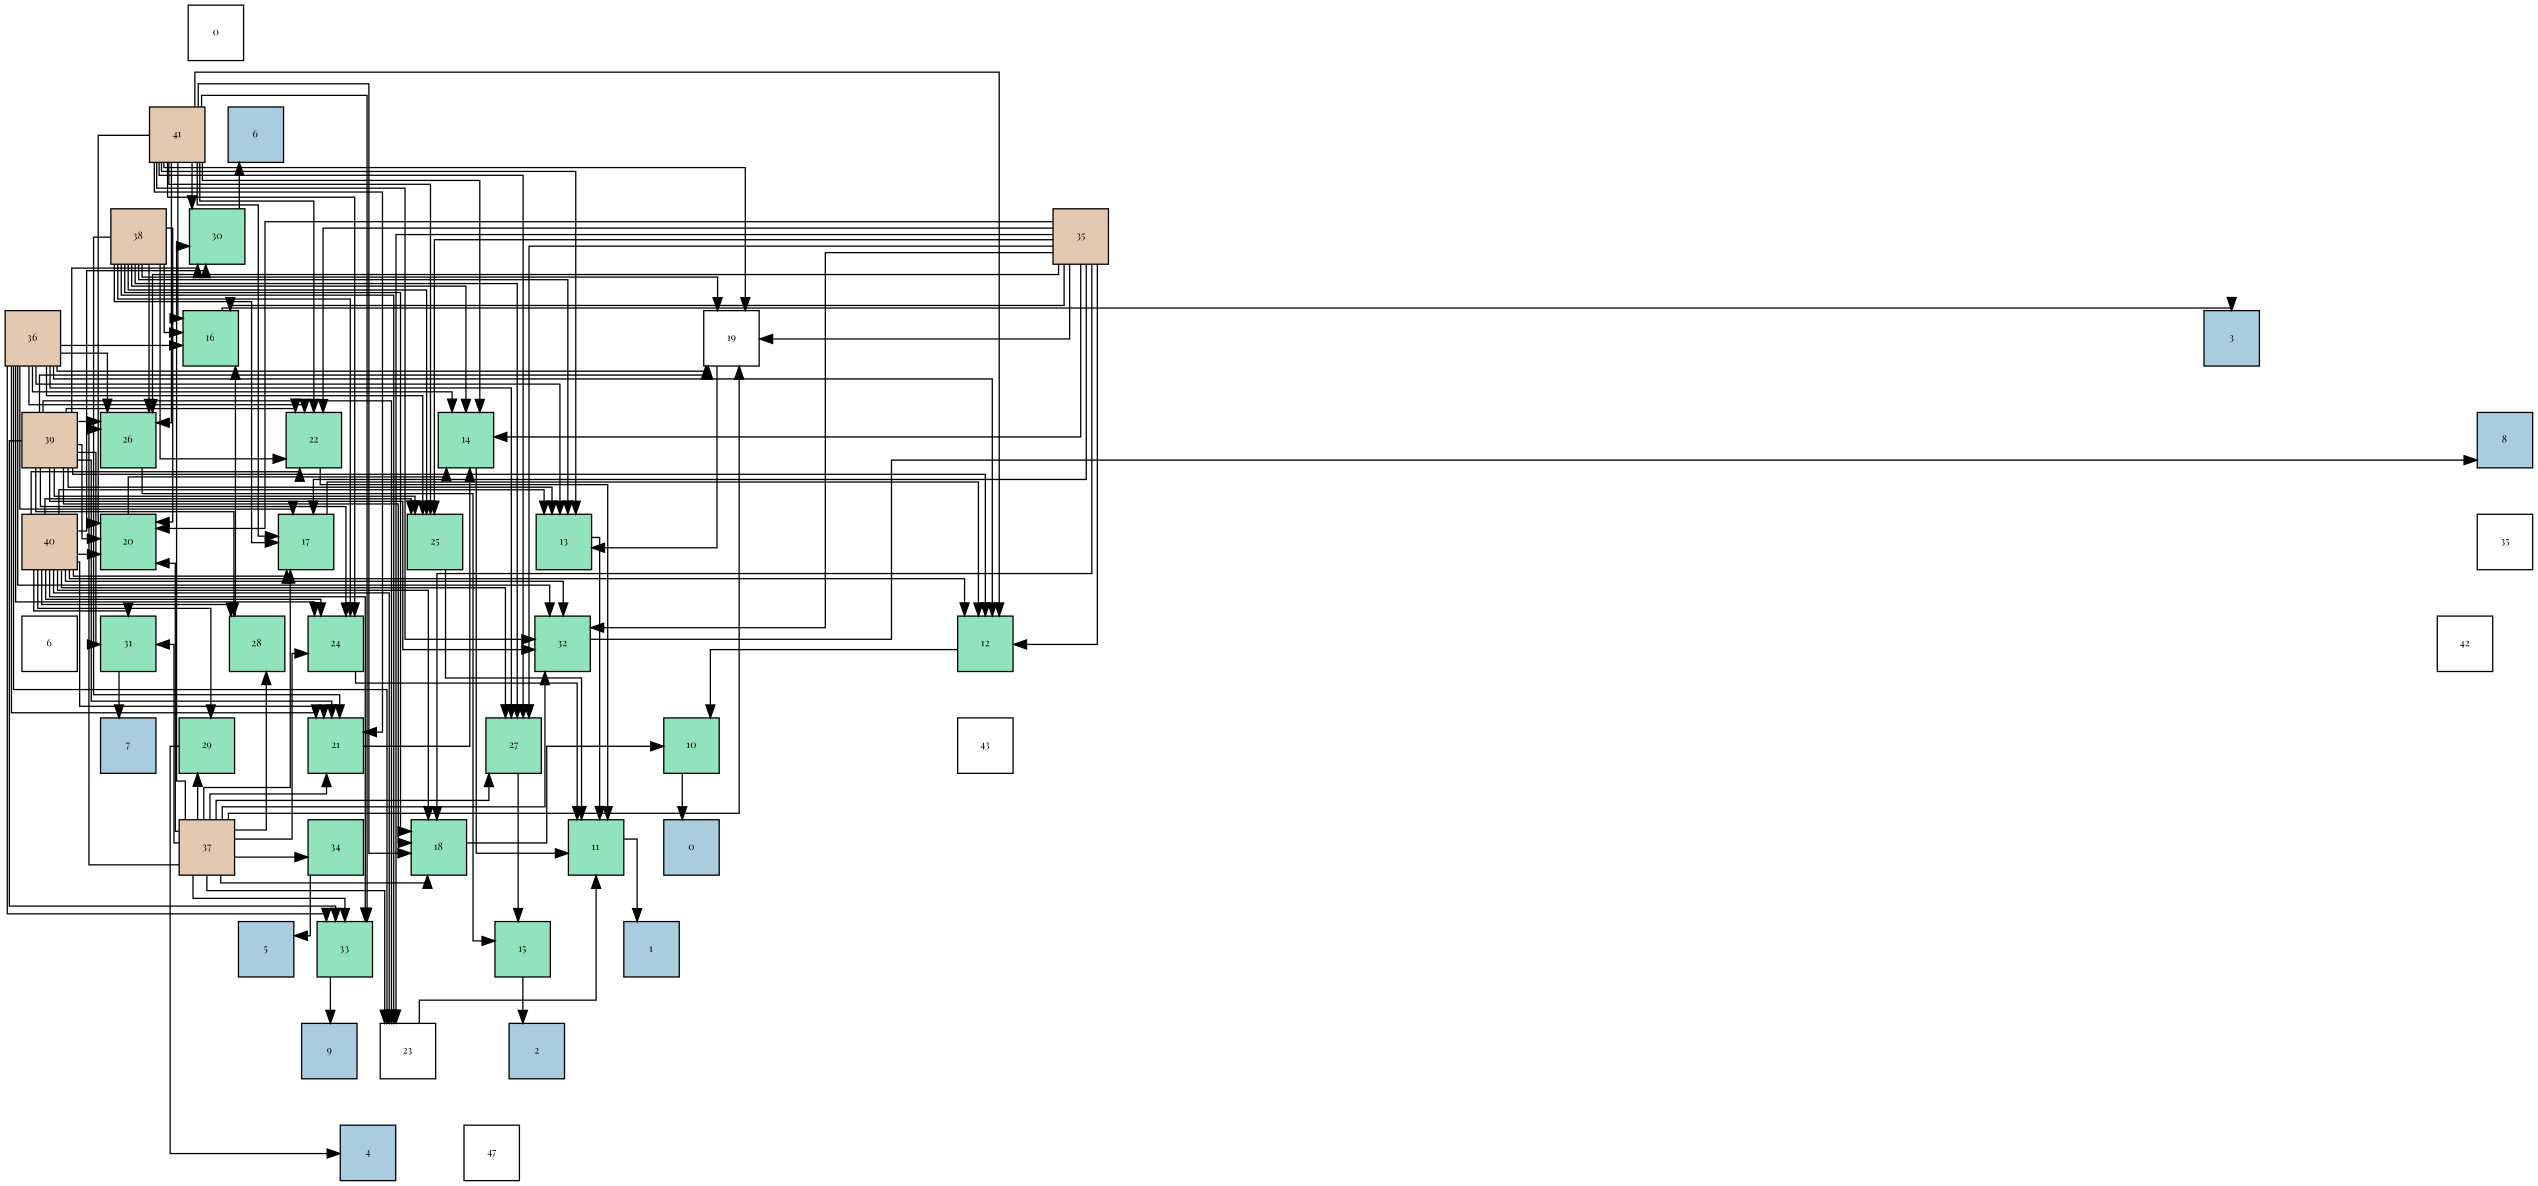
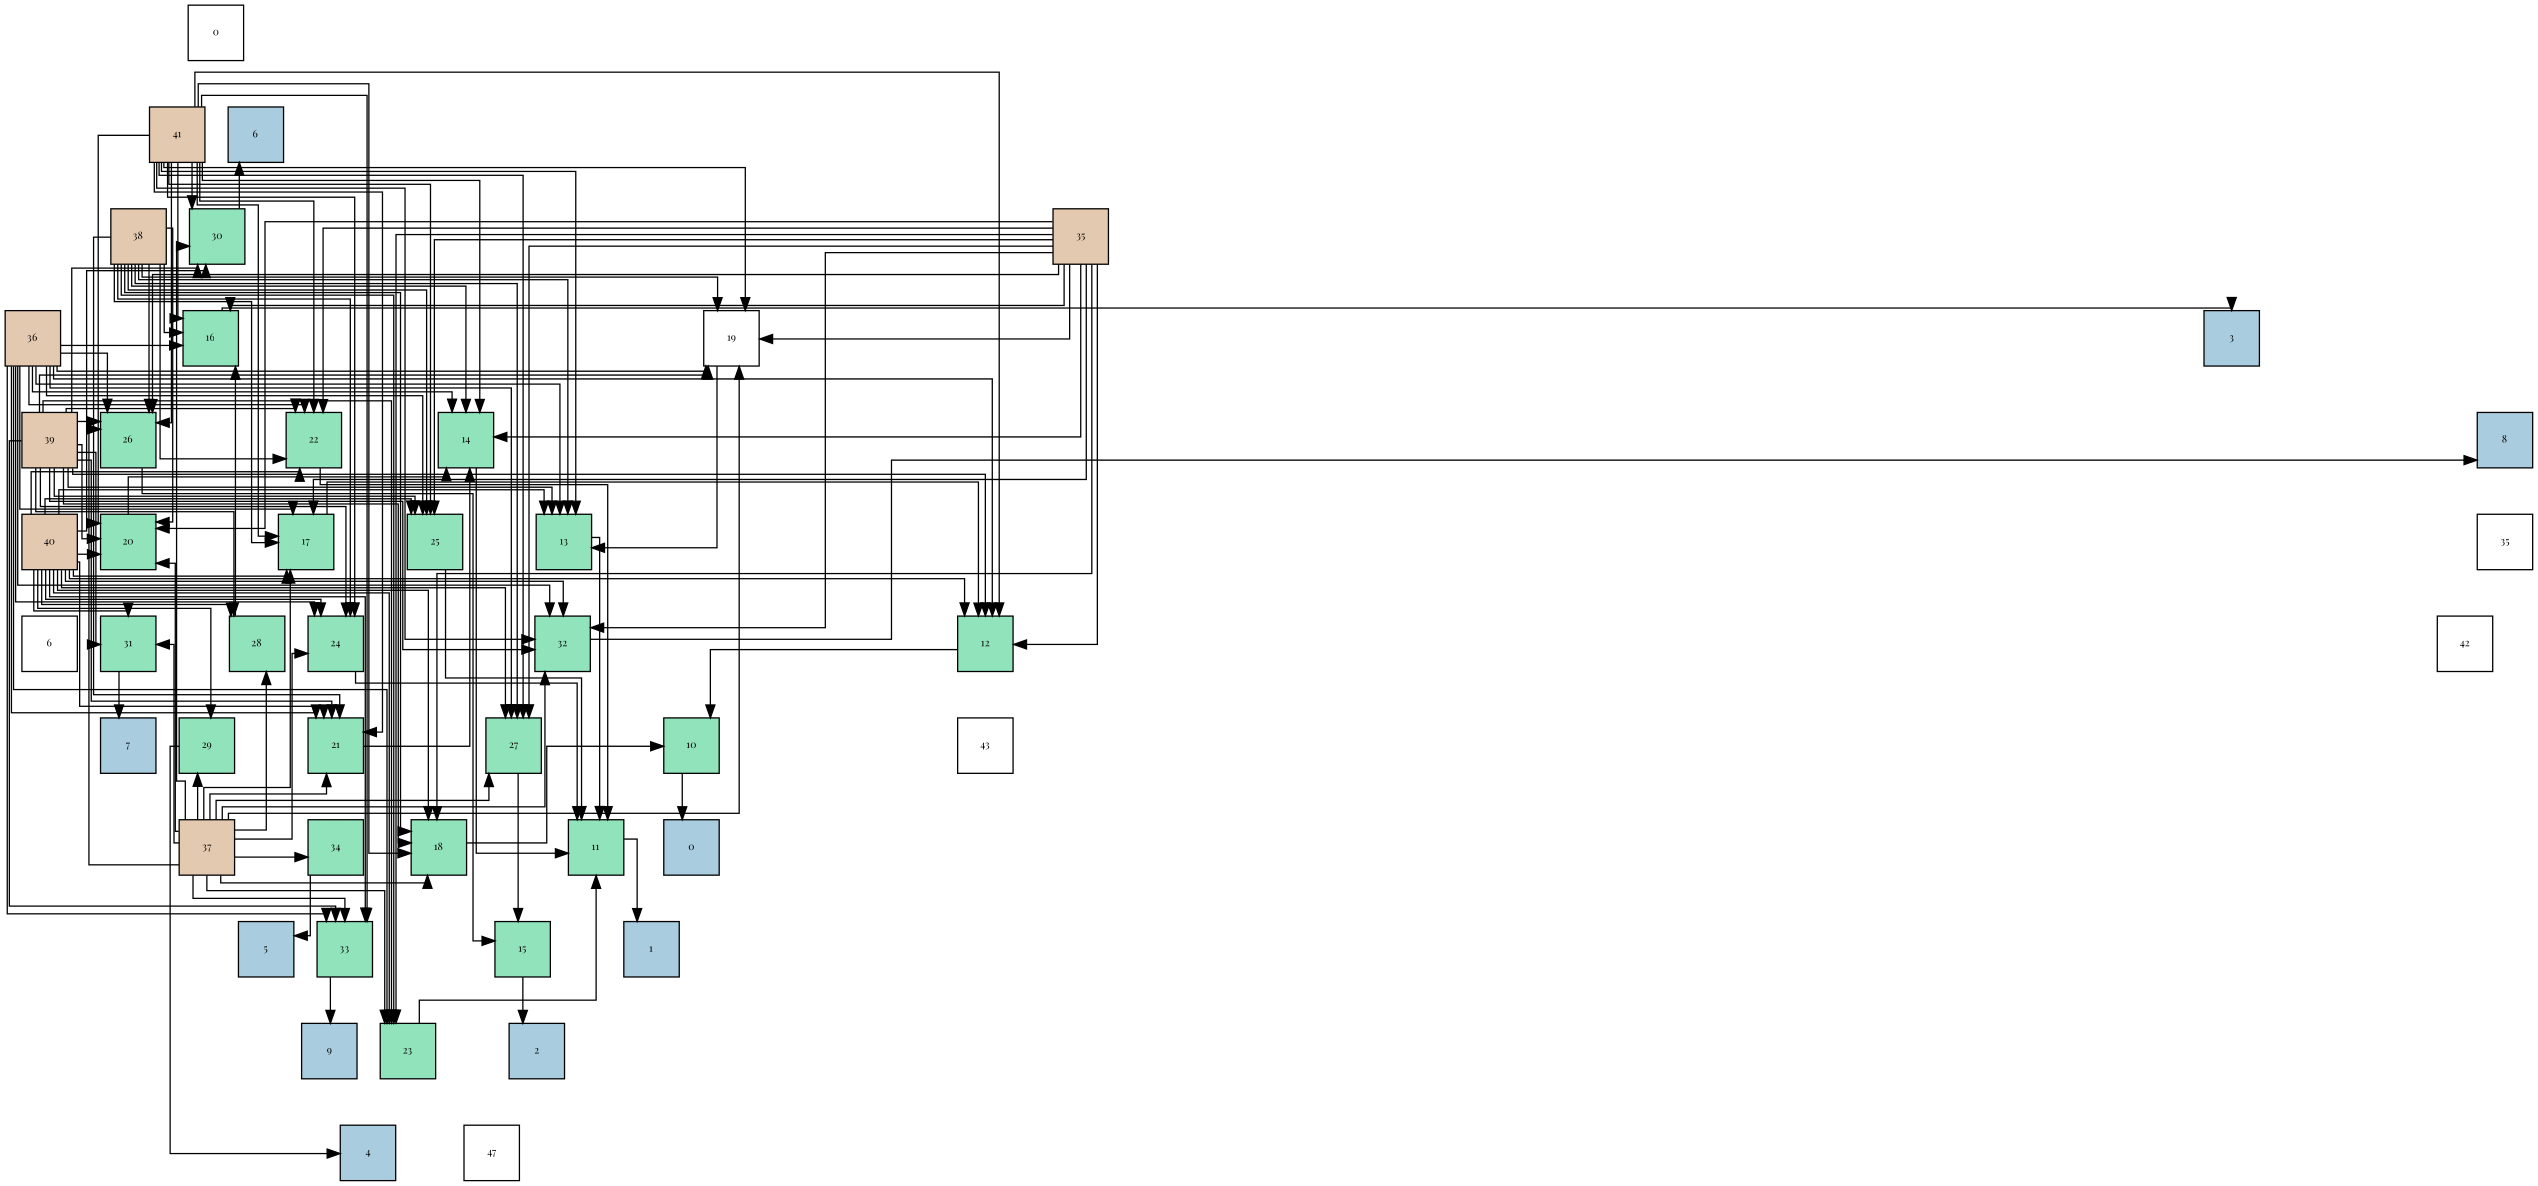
node "23": fillcolor #ffffff -> #91e3bb
